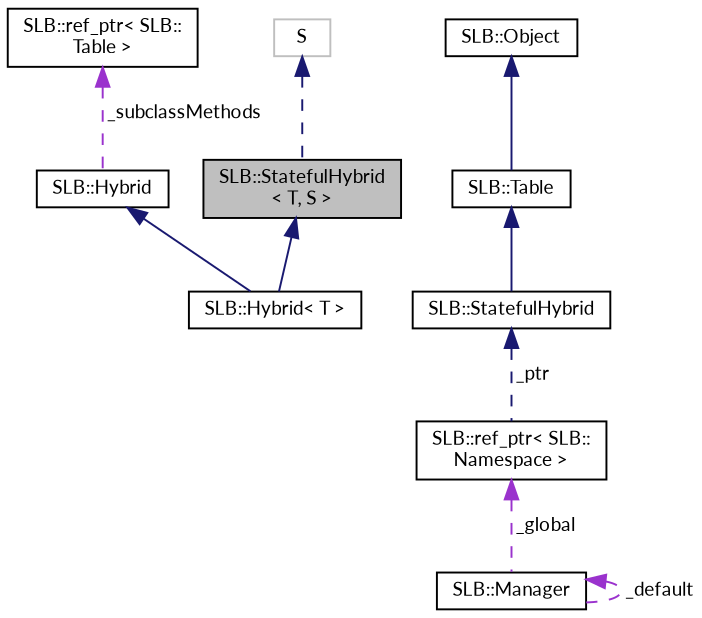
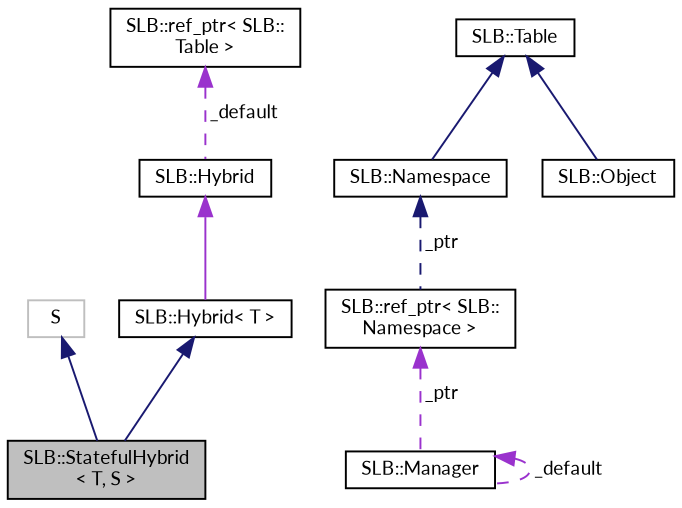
edge "SLB::Hybrid" -> "SLB::ref_ptr< SLB:: Table >": label " _subclassMethods" -> " _default"
edge "SLB::StatefulHybrid < T, S >" -> "S": style dashed -> solid
edge "SLB::Table" -> "SLB::Object": reversed
edge "SLB::Hybrid< T >" -> "SLB::Hybrid": color midnightblue -> darkorchid3
edge "SLB::Hybrid< T >" -> "SLB::StatefulHybrid < T, S >": reversed
node "SLB::StatefulHybrid": label "SLB::StatefulHybrid" -> "SLB::Namespace"
edge "SLB::Manager" -> "SLB::ref_ptr< SLB:: Namespace >": label " _global" -> " _ptr"
